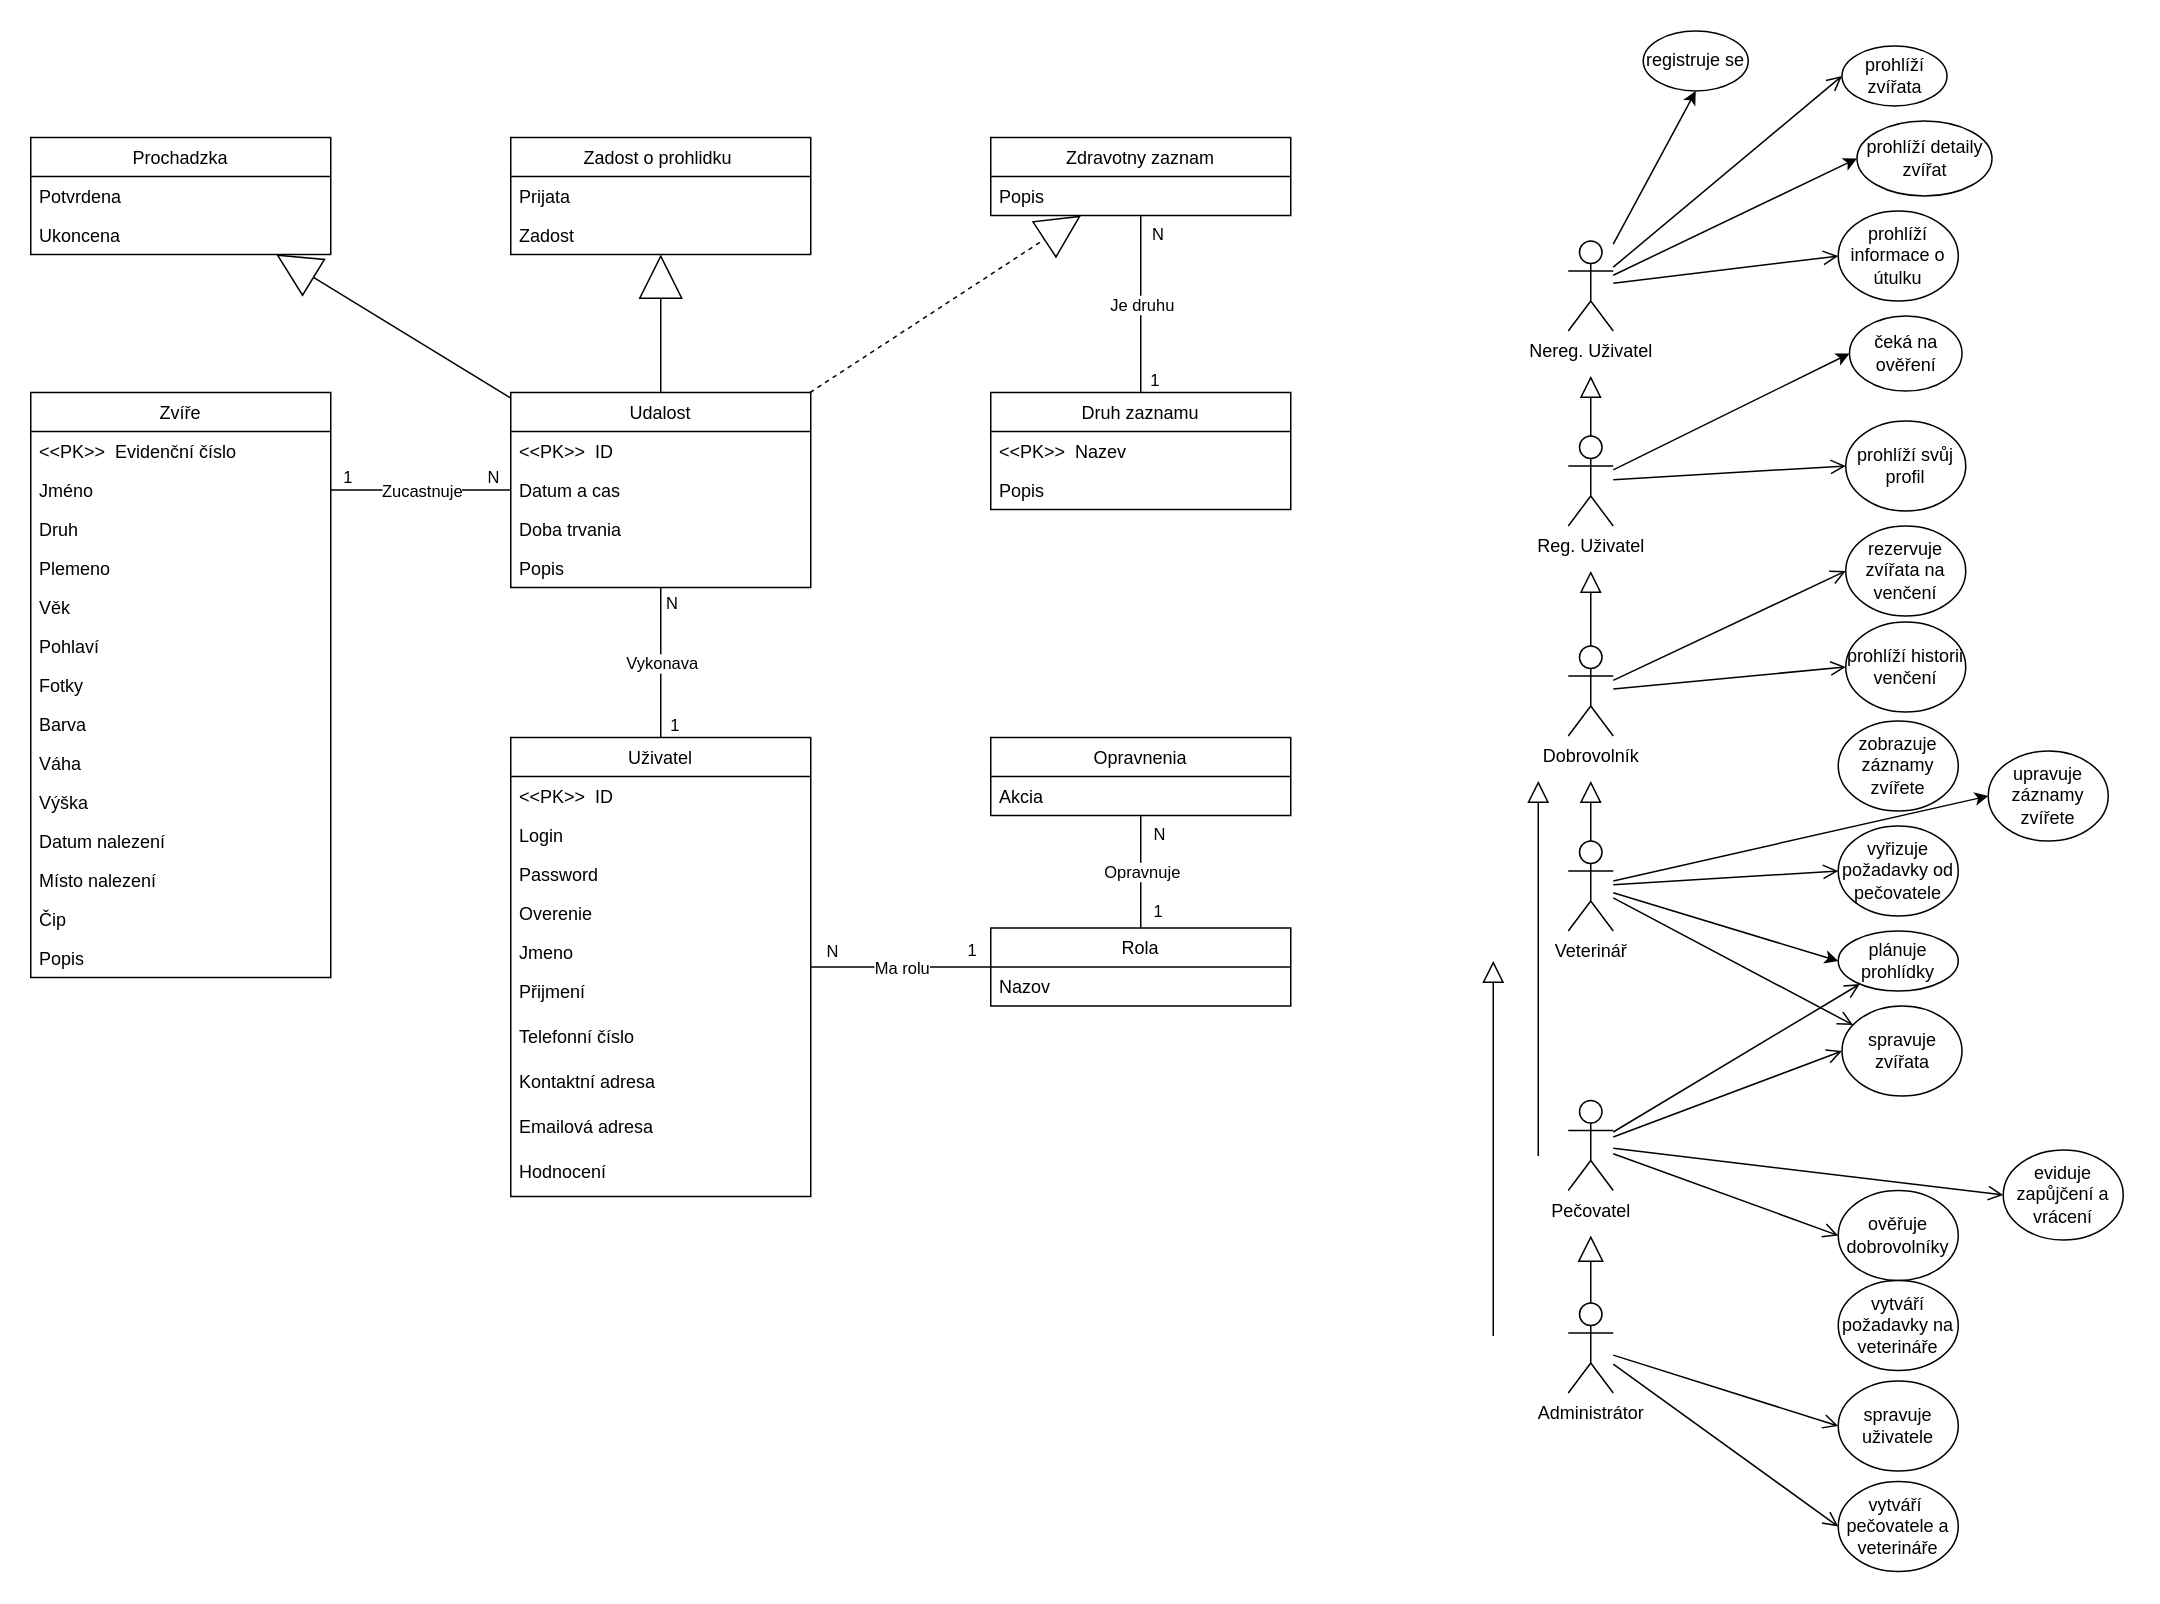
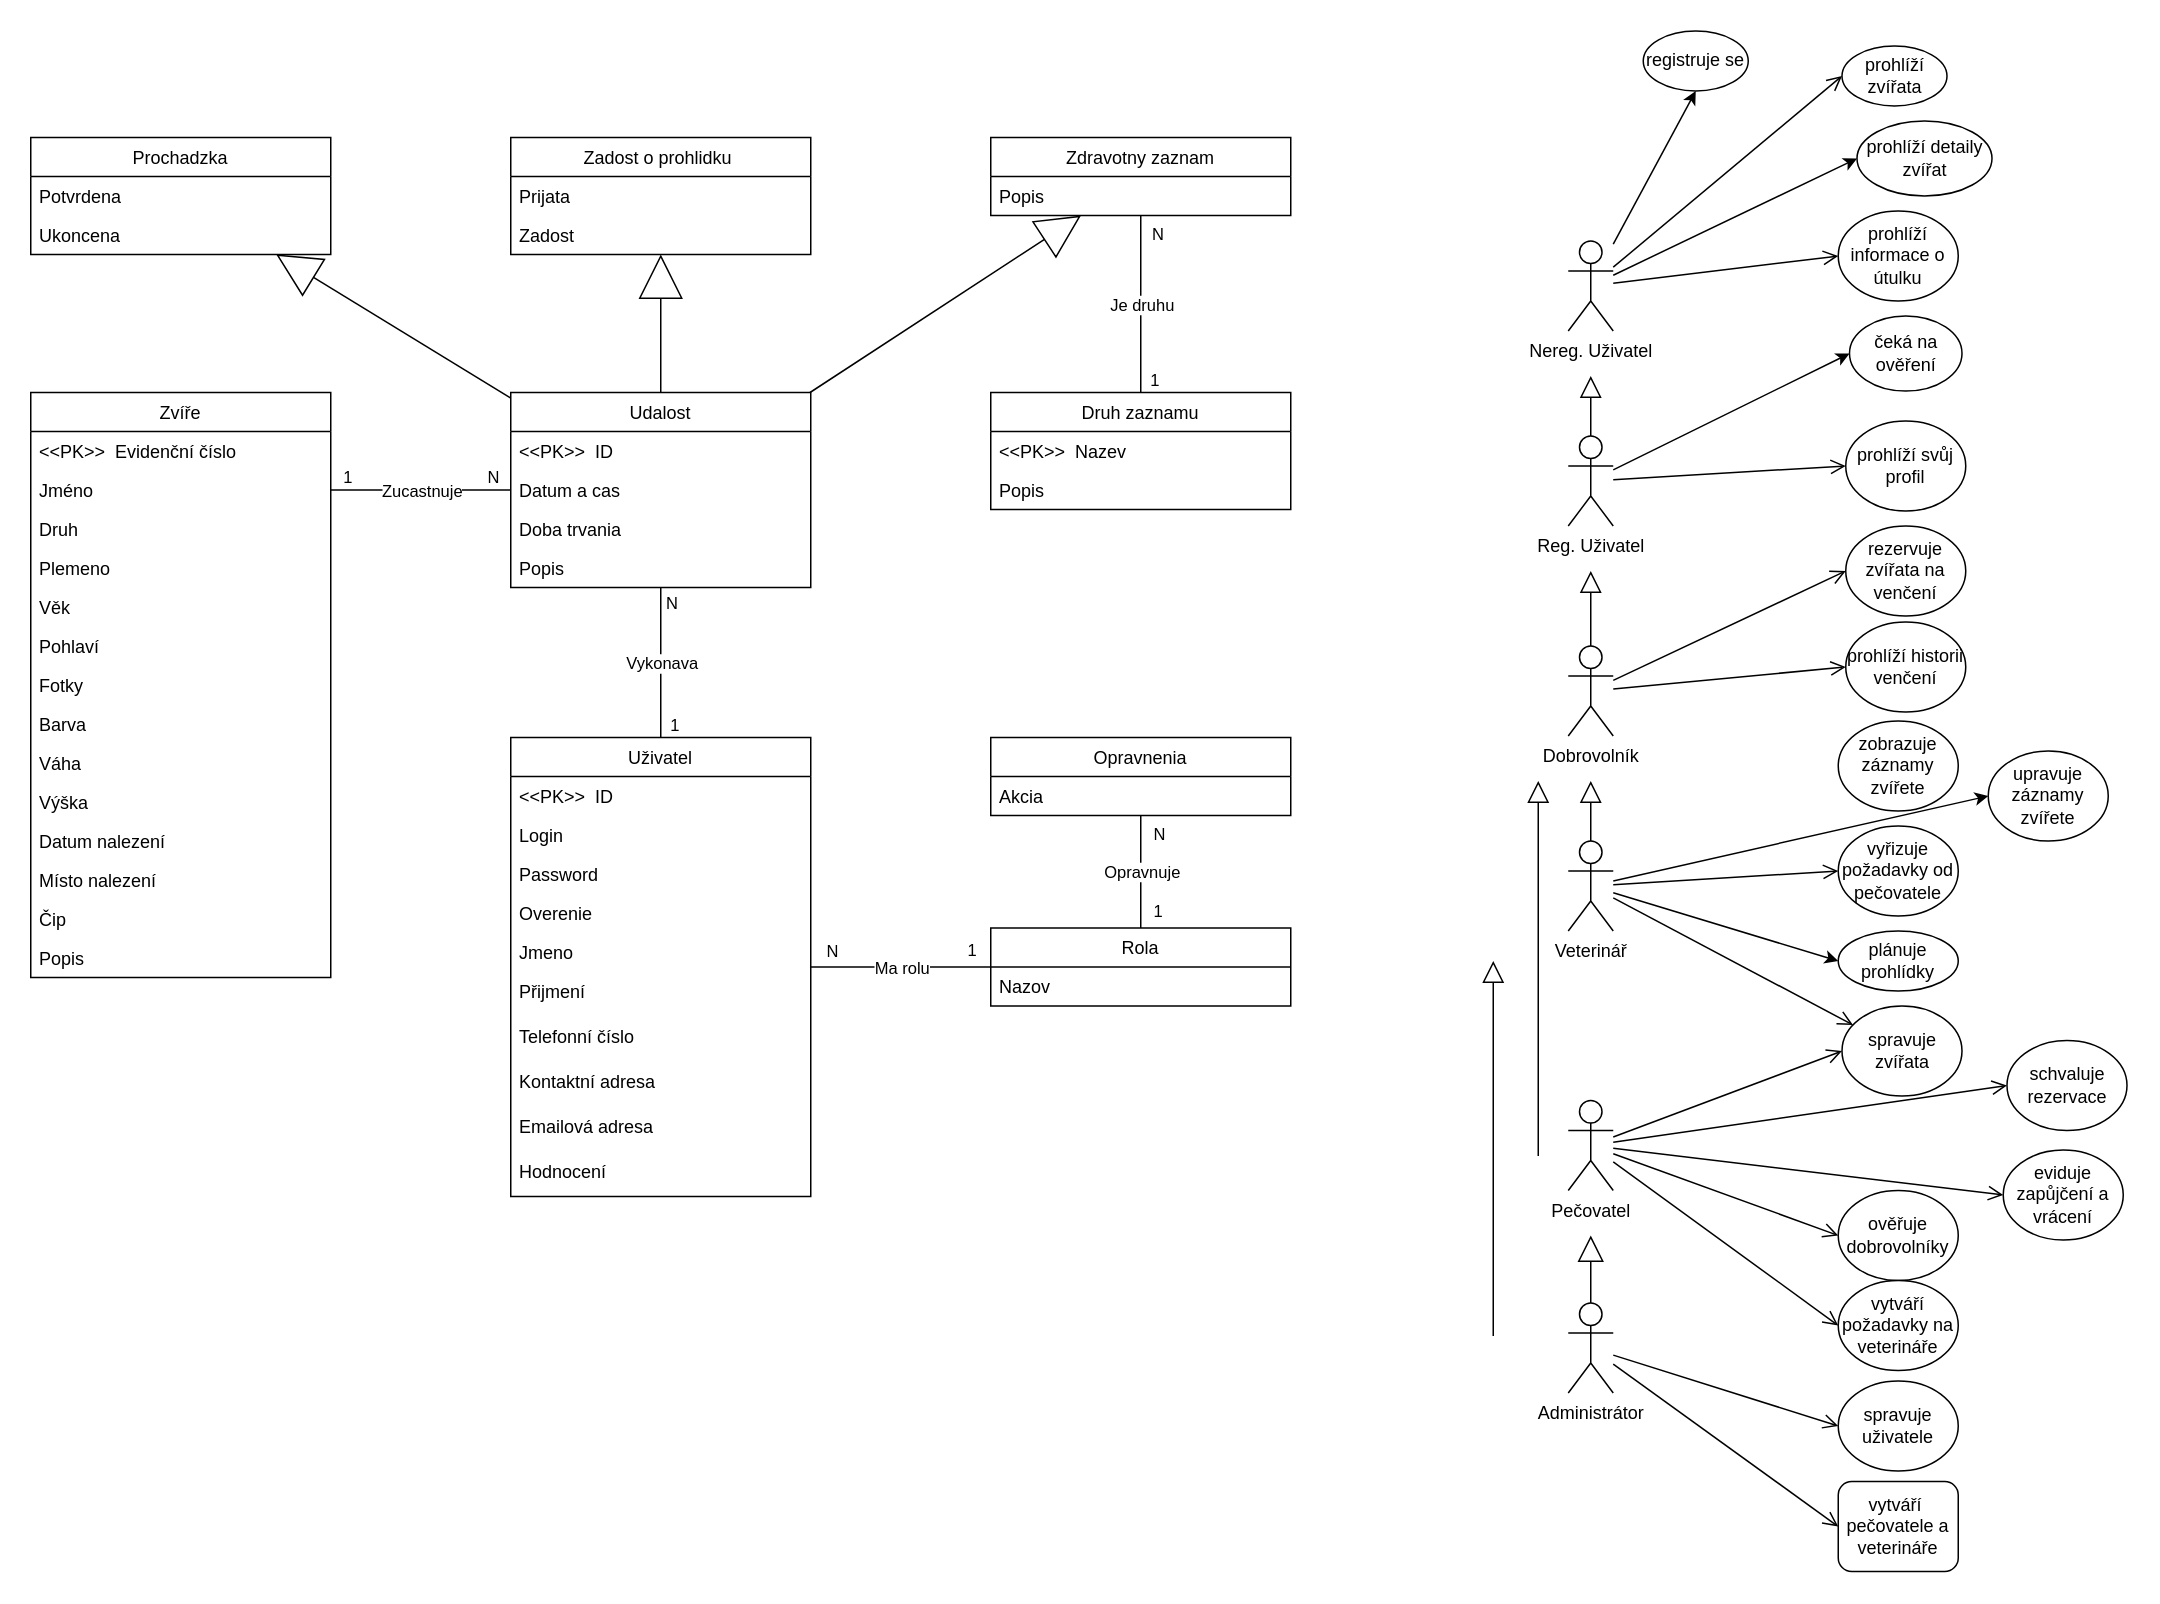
edge "Udalost" -> "Zdravotny zaznam": style dashed -> solid
edge "Pečovatel" -> "plánuje prohlídky": now "Pečovatel" -> "vytváří požadavky na veterináře"
node "schvaluje rezervace": added
edge "Pečovatel" -> "schvaluje rezervace": added
node "vytváří pečovatele a veterináře": shape ellipse -> rounded rectangle
